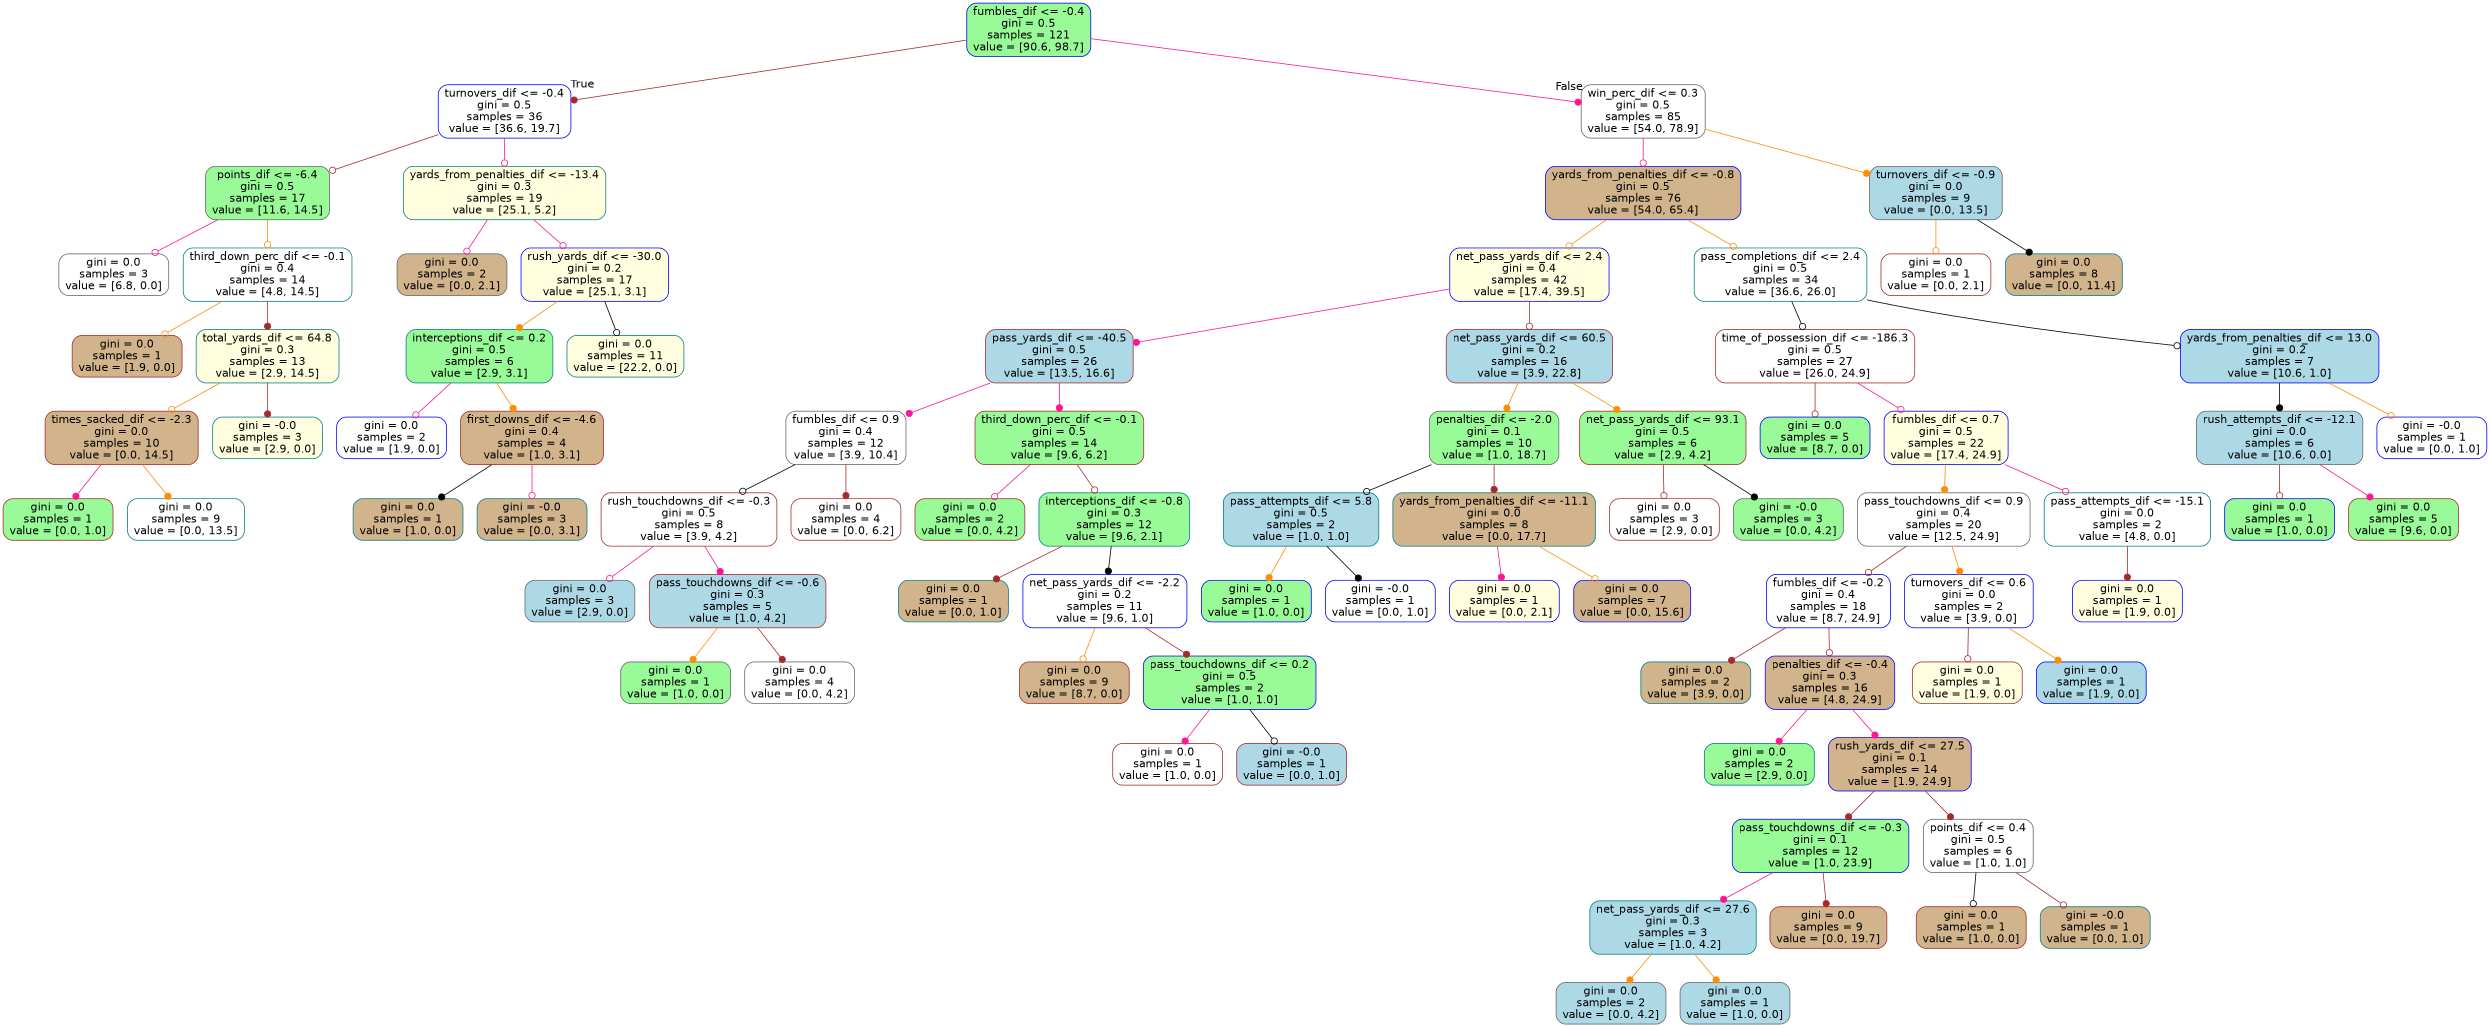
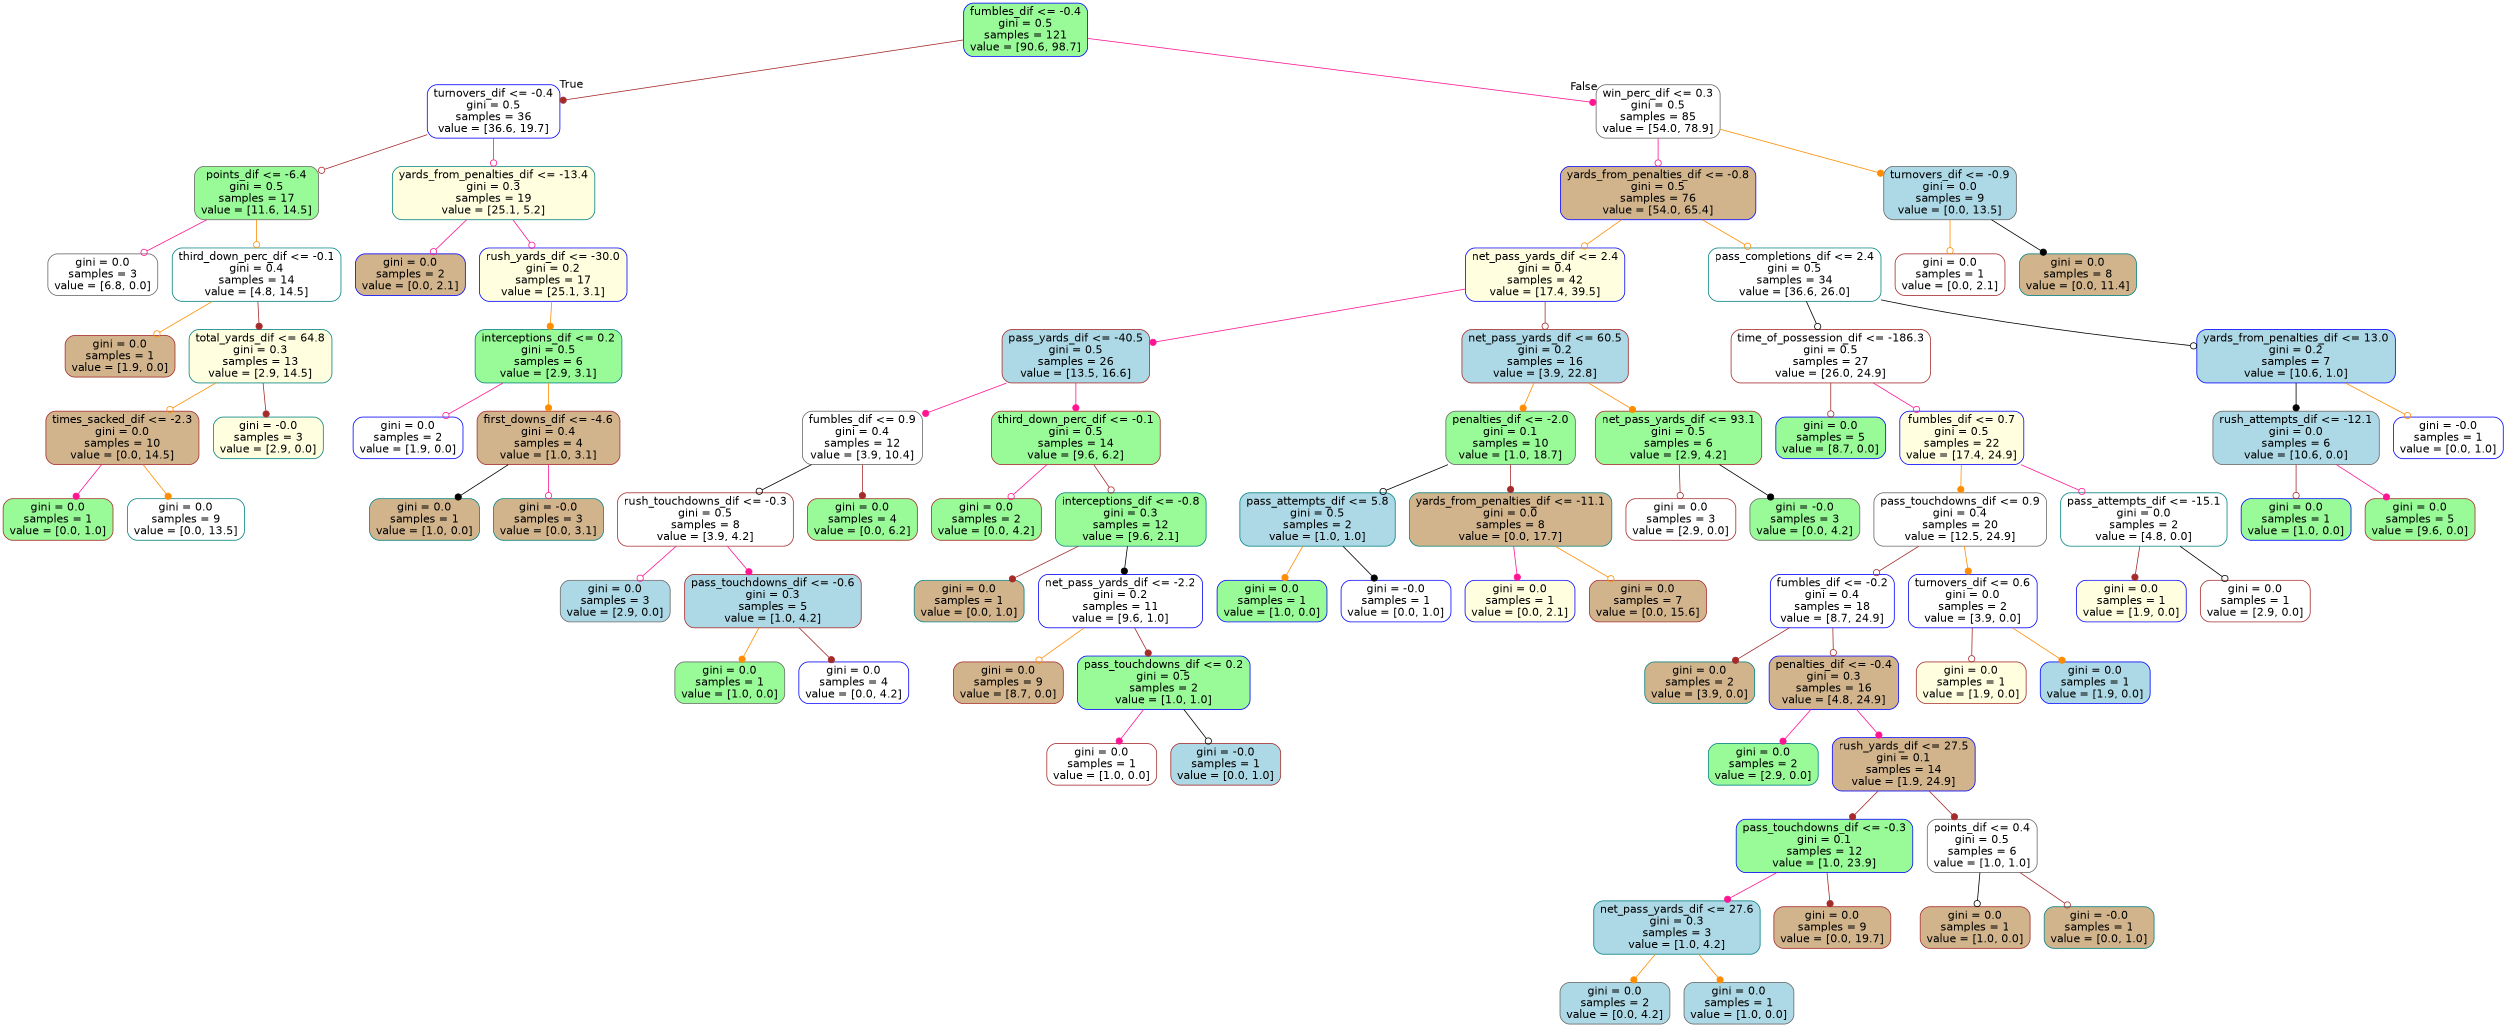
node "gini = 0.0 samples = 2 value = [0.0, 2.1]": color gray40 -> blue
node "gini = 0.0 samples = 11 value = [22.2, 0.0]": removed
node "gini = 0.0 samples = 4 value = [0.0, 6.2]": fillcolor white -> palegreen
node "gini = 0.0 samples = 7 value = [0.0, 15.6]": color blue -> brown
node "gini = 0.0 samples = 1 value = [2.9, 0.0]": added
node "gini = 0.0 samples = 4 value = [0.0, 4.2]": color gray40 -> blue
